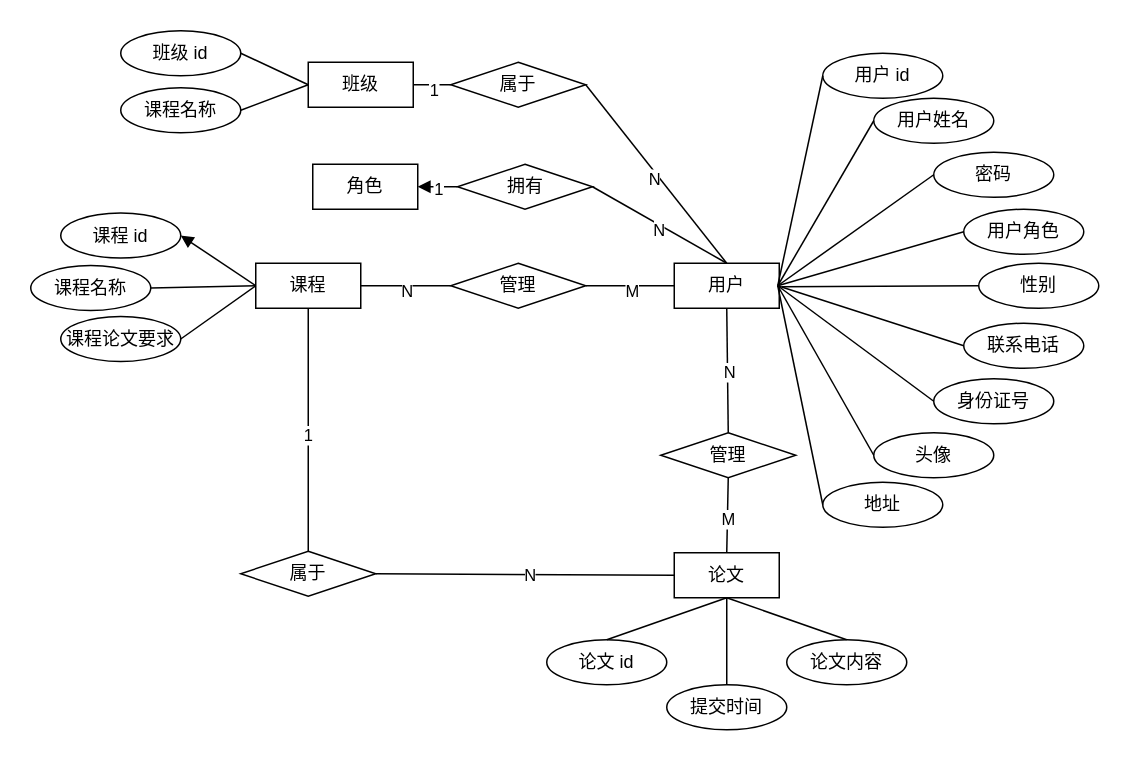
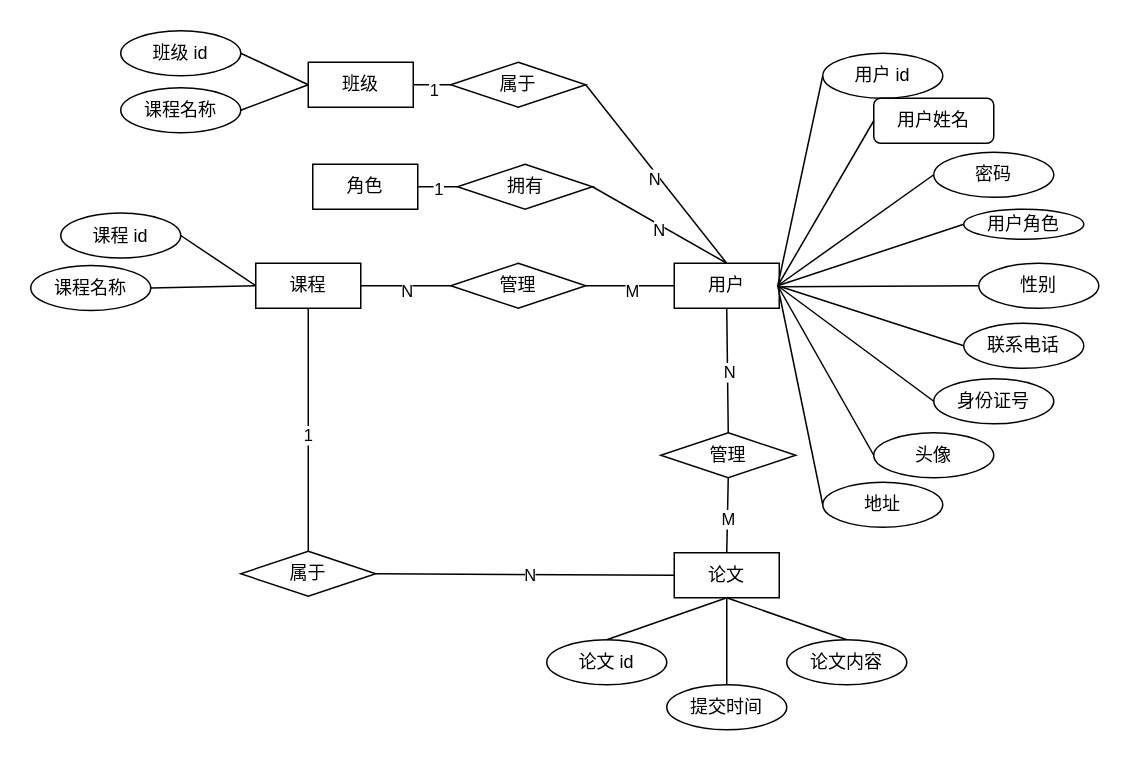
node "用户姓名": shape ellipse -> rounded rectangle
edge "拥有" -> "角色": arrowhead block -> none
node "用户角色": size 120x45 -> 120x30
edge "课程" -> "课程 id": arrowhead block -> none
edge "课程" -- "课程论文要求": removed
node "课程论文要求": removed
